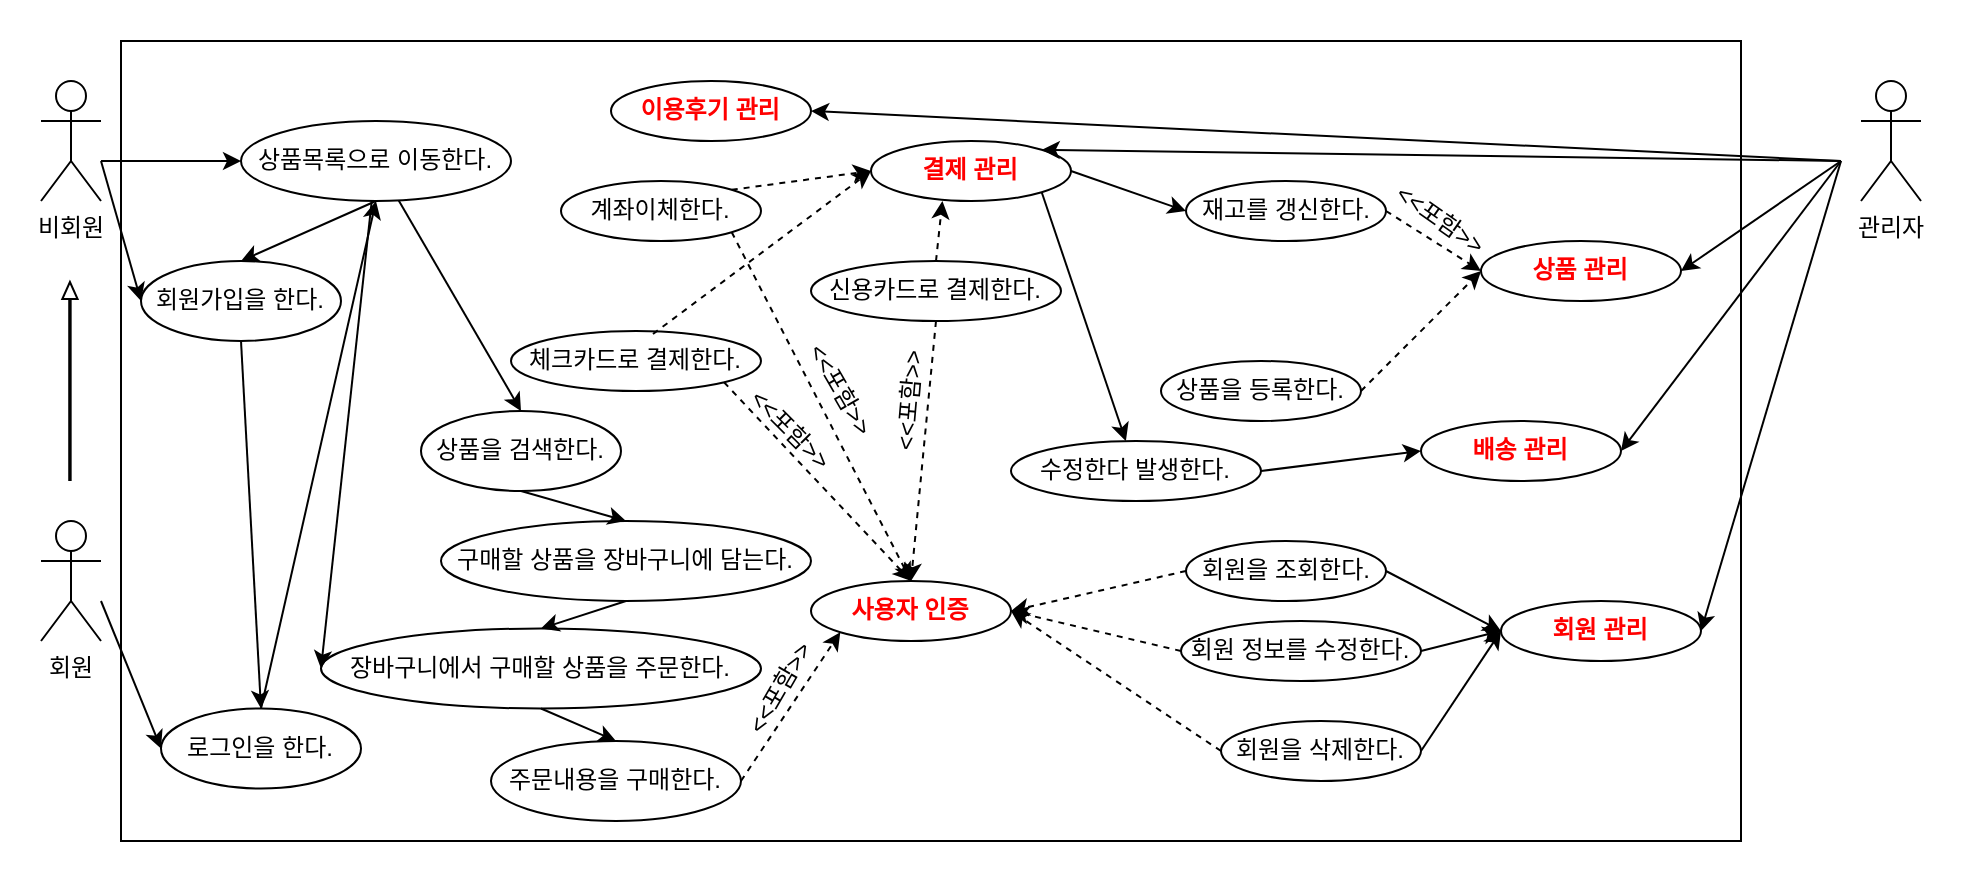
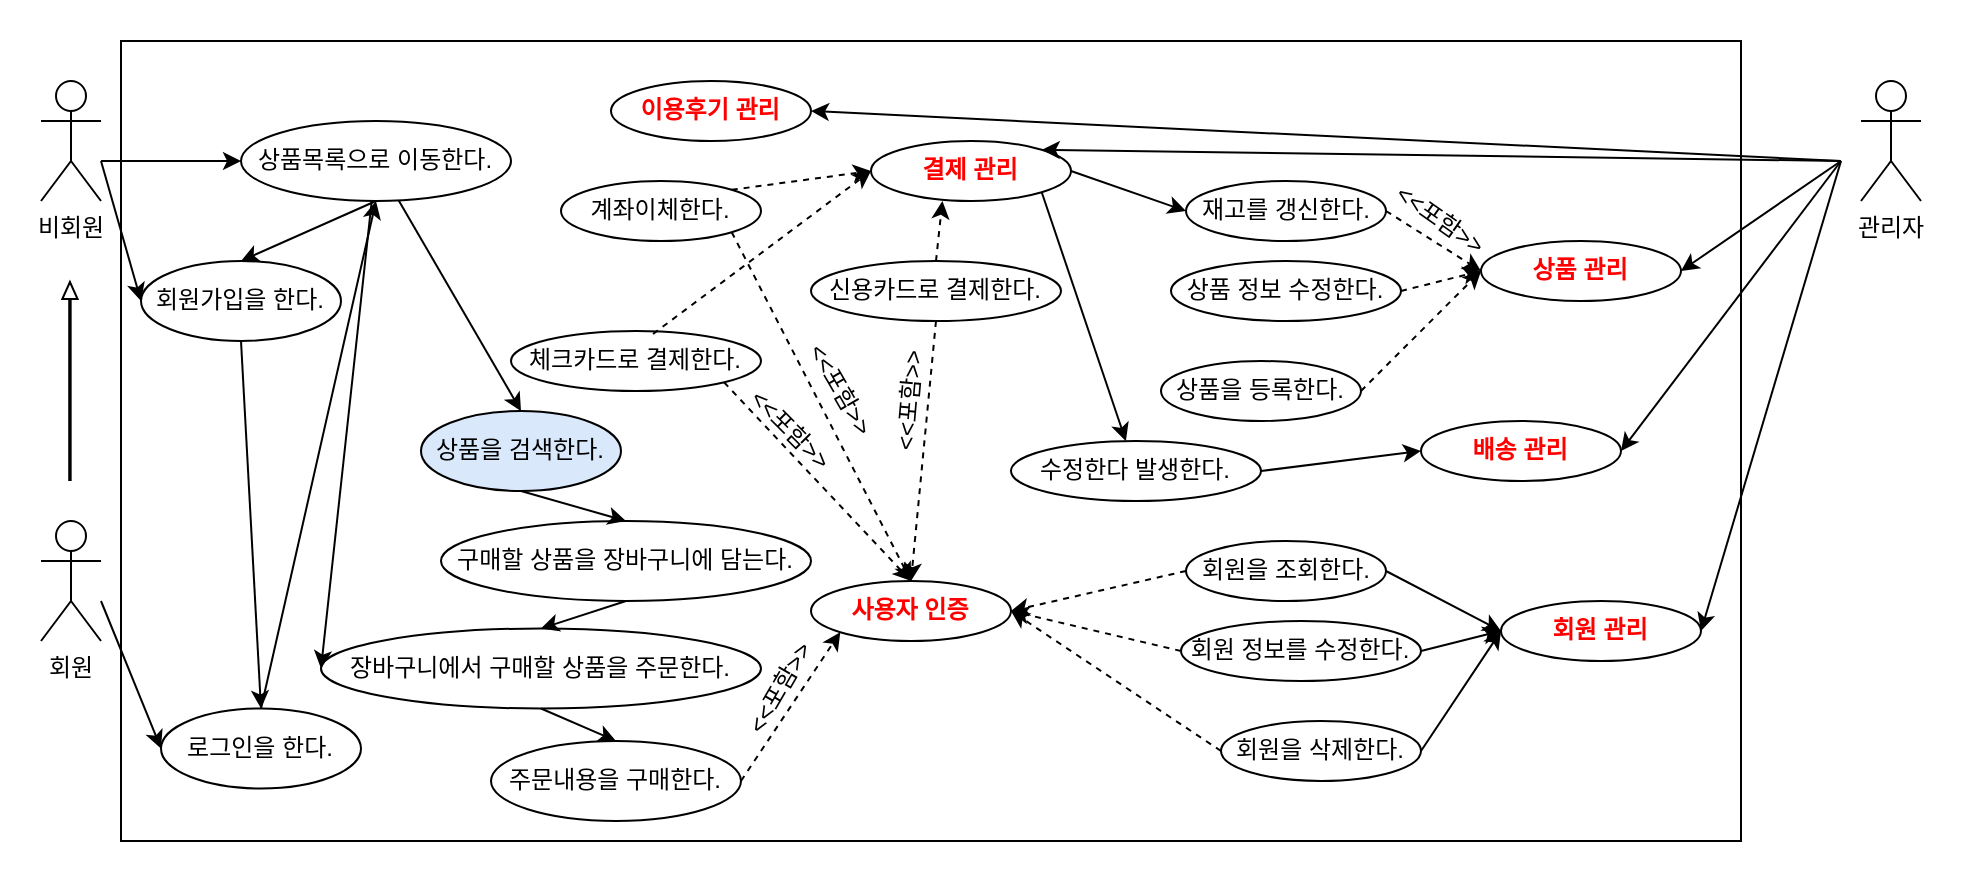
edge "상품 정보 수정한다." -> "상품 관리": added
node "상품 정보 수정한다.": added
node "상품을 검색한다.": fillcolor #ffffff -> #dae8fc
